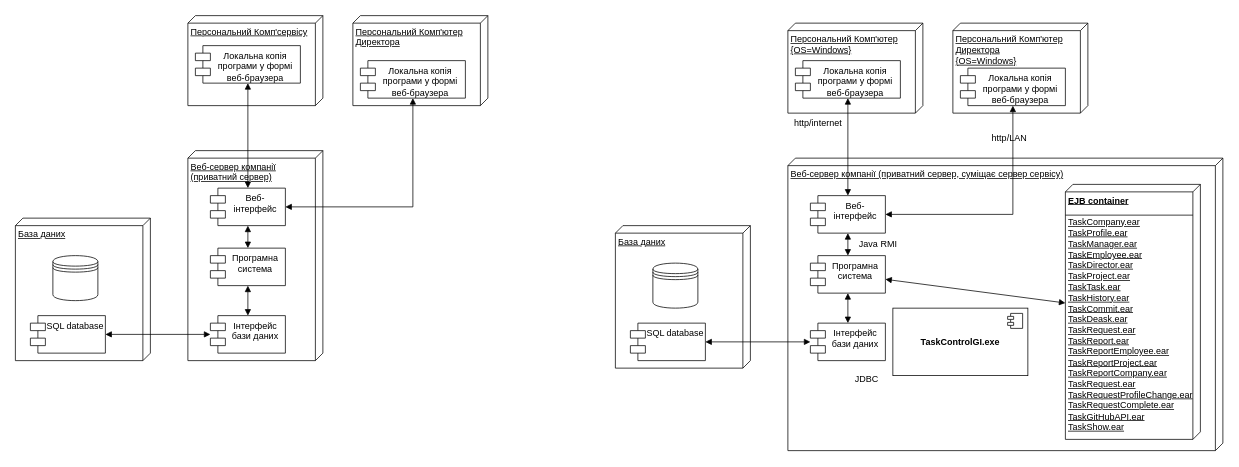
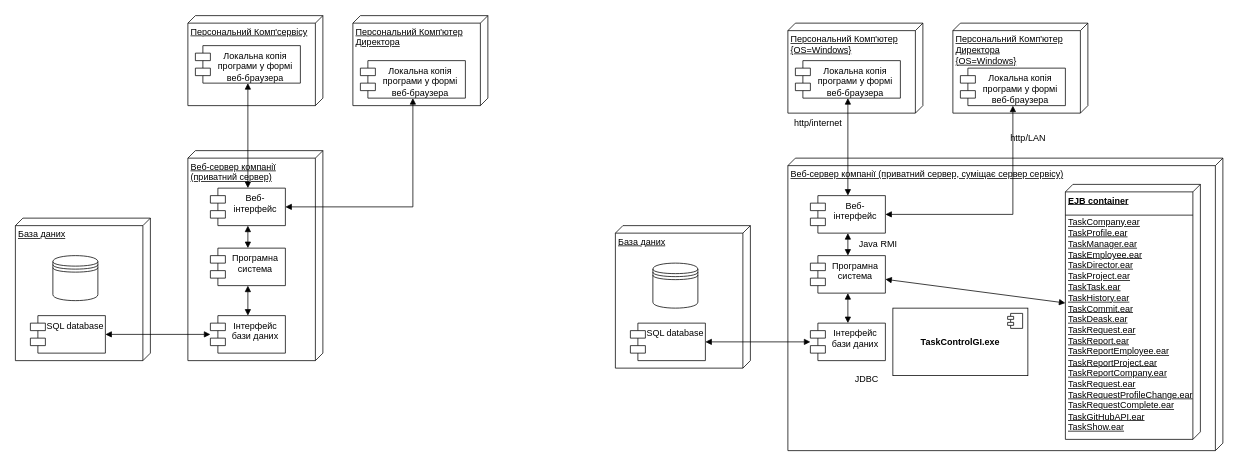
node "http/LAN": moved (1009, 138) -> (1028, 138)
